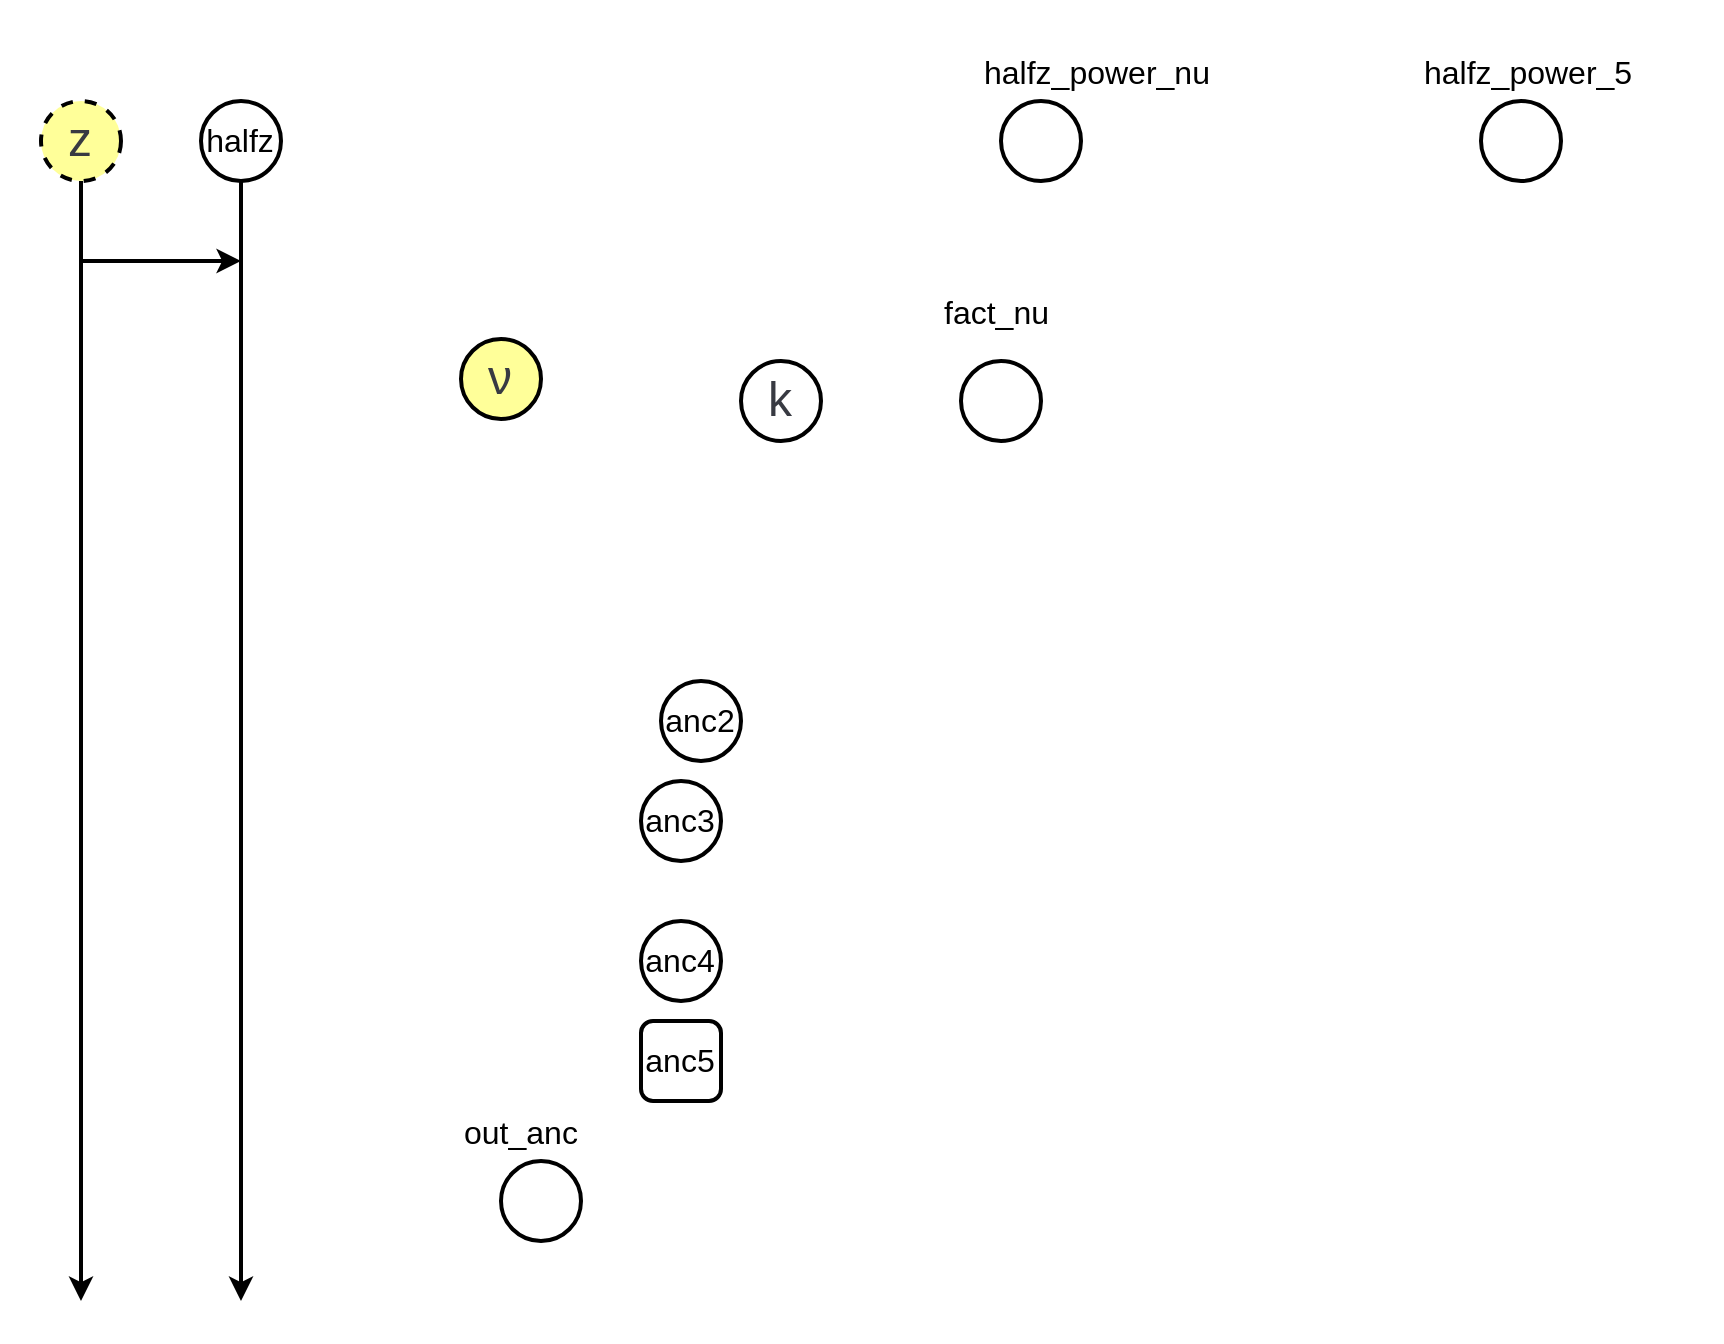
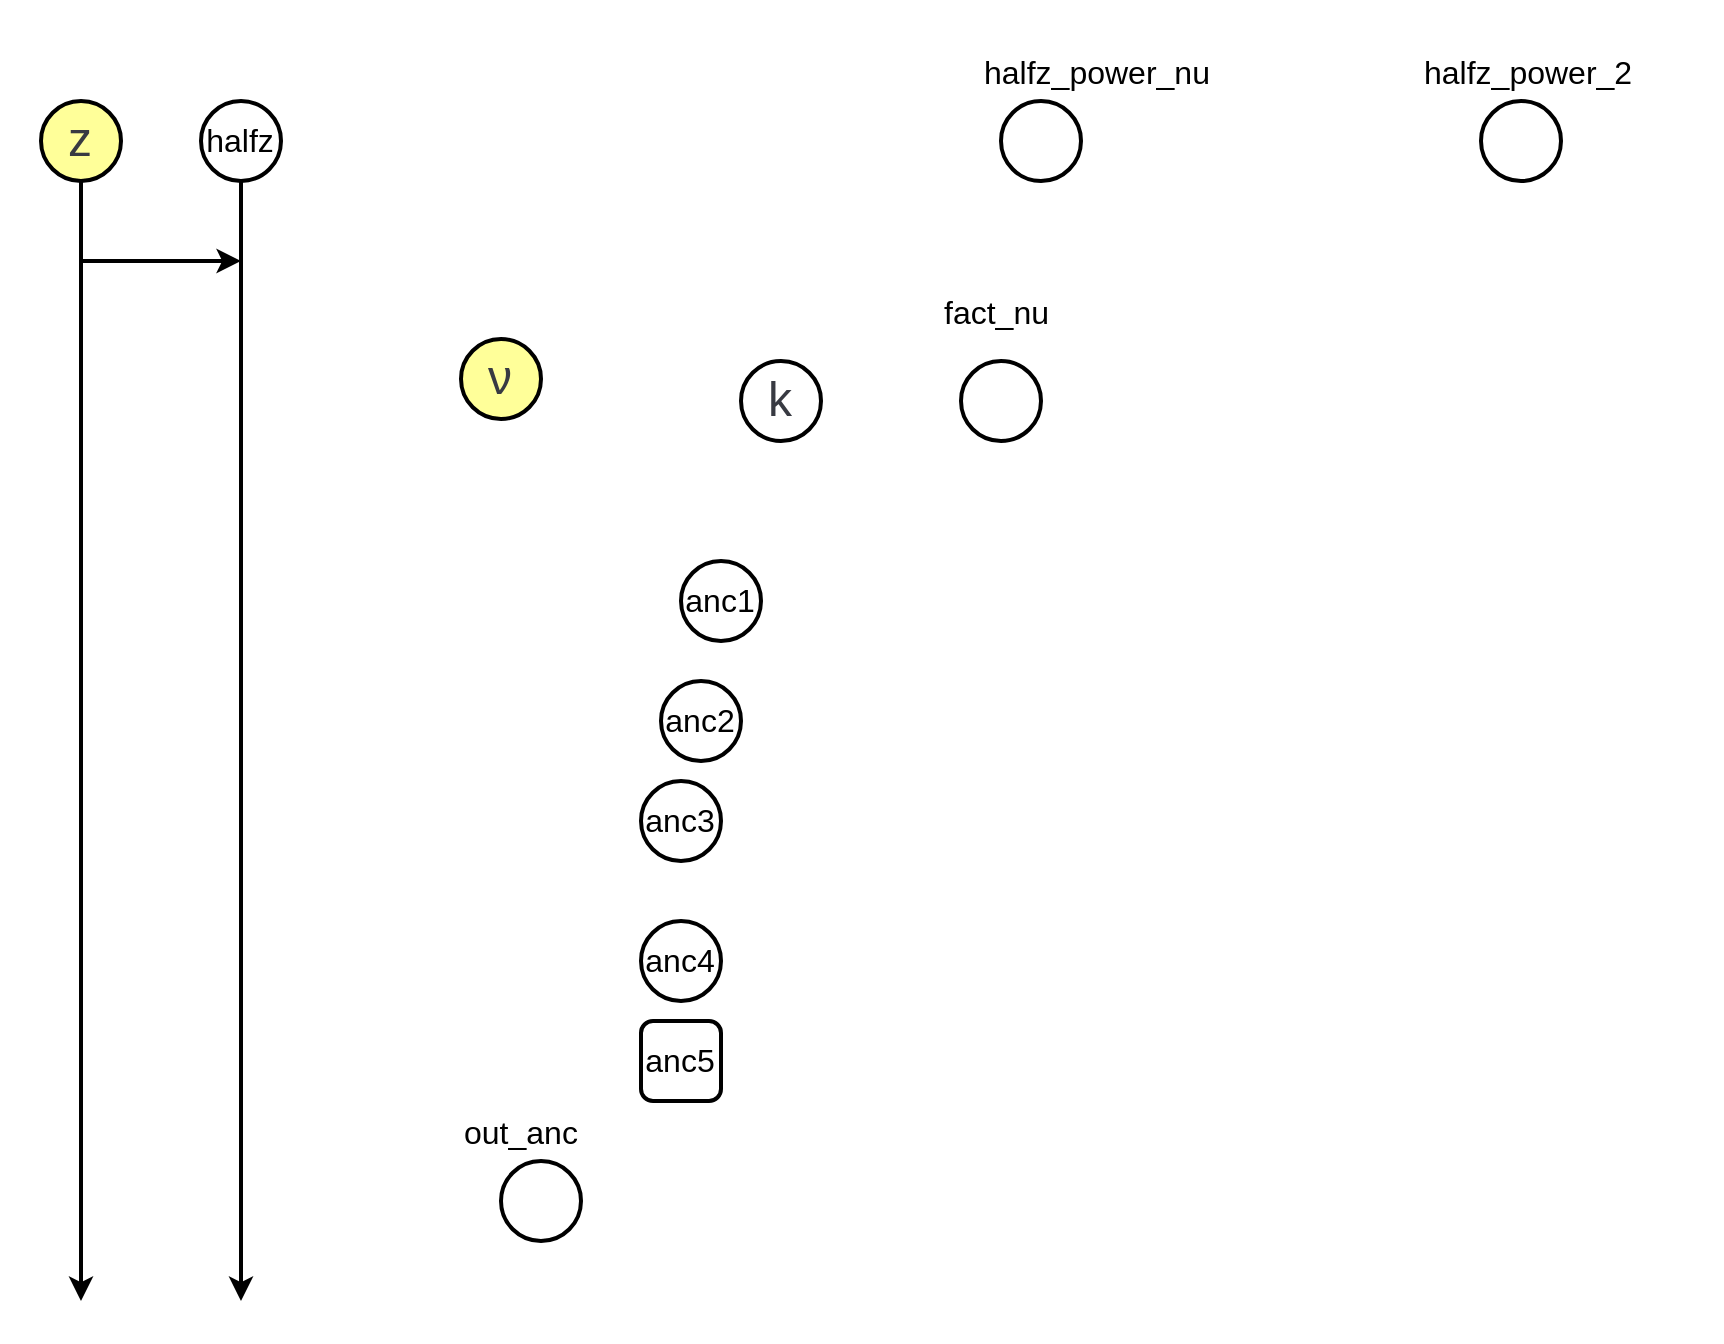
node "halfz_power_5": label "halfz_power_5" -> "halfz_power_2"
node "z": style dashed -> solid
node "anc1": added
